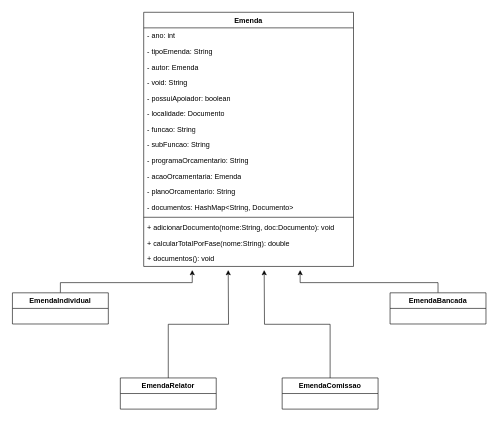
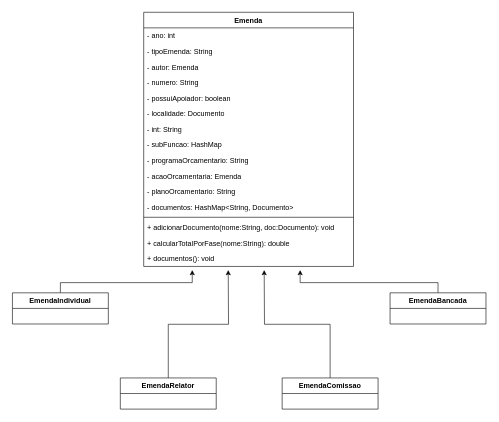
node "- void: String": label "- void: String" -> "- numero: String"
node "- funcao: String": label "- funcao: String" -> "- int: String"
node "- subFuncao: String": label "- subFuncao: String" -> "- subFuncao: HashMap"
